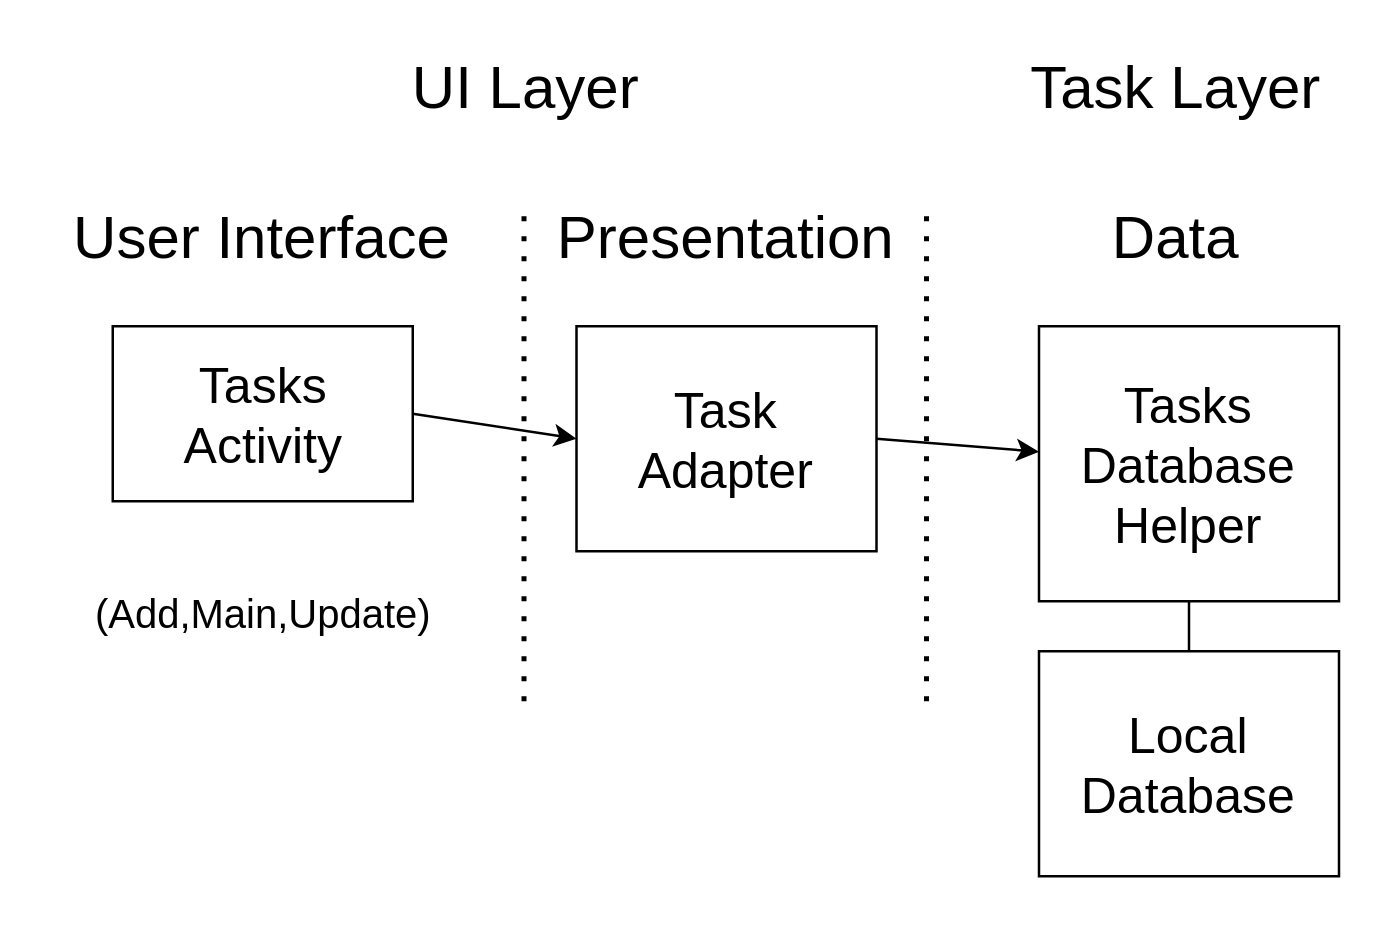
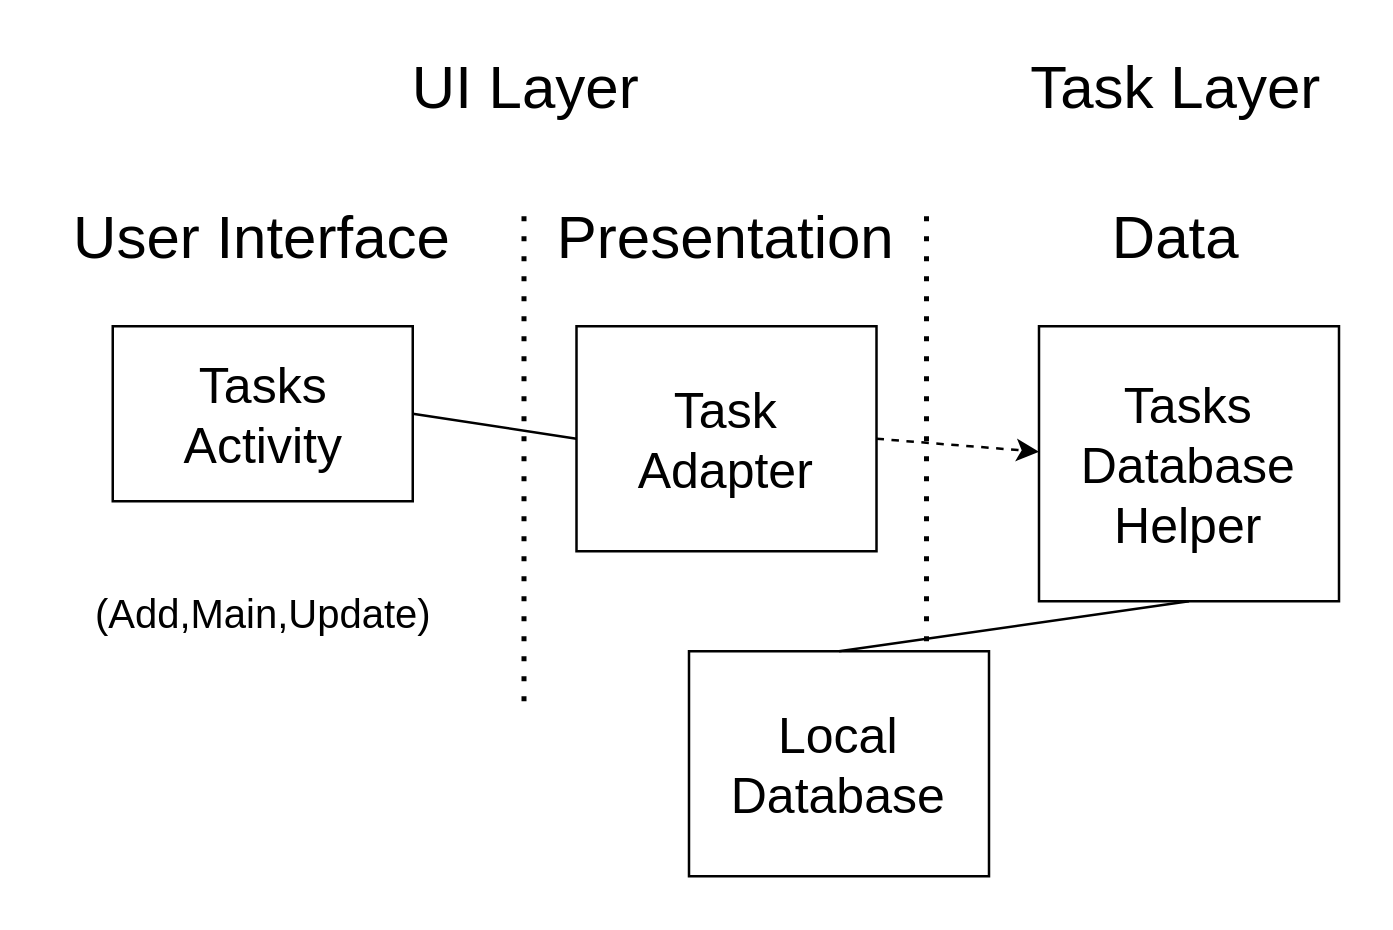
edge "Tasks Activity" -> "Task Adapter": arrowhead classic -> none
edge "Task Adapter" -> "Tasks Database Helper": style solid -> dashed
node "Local Database": moved (1189, 764) -> (839, 764)
